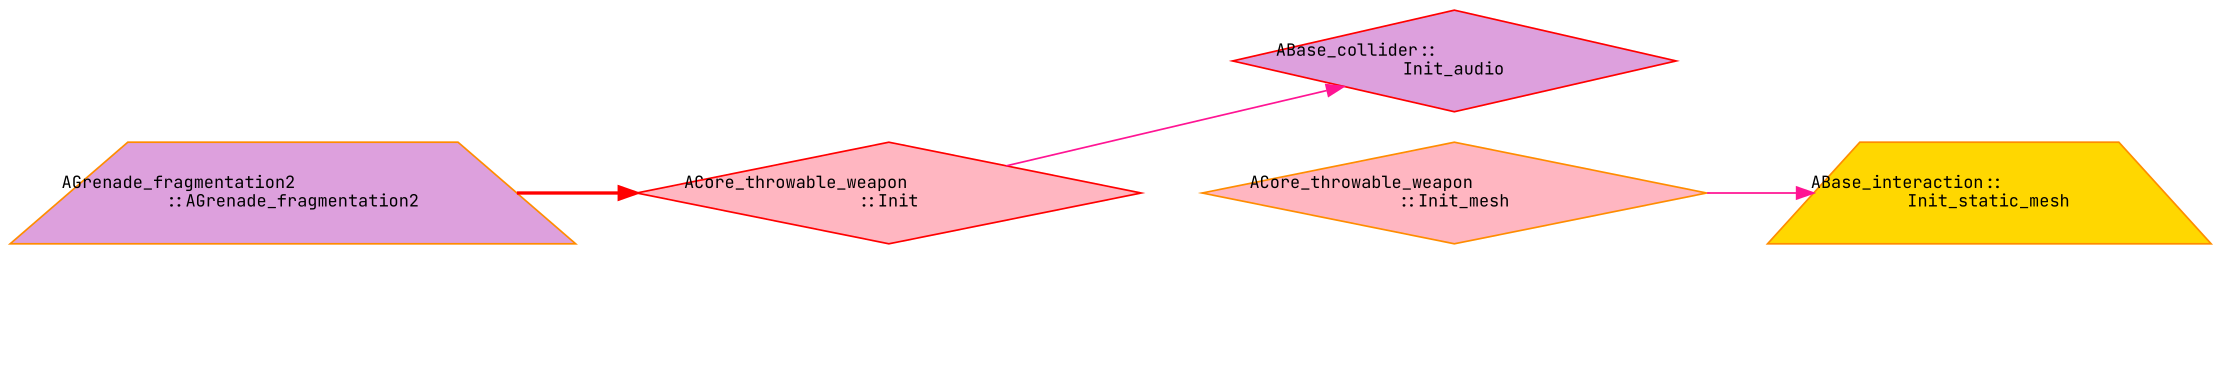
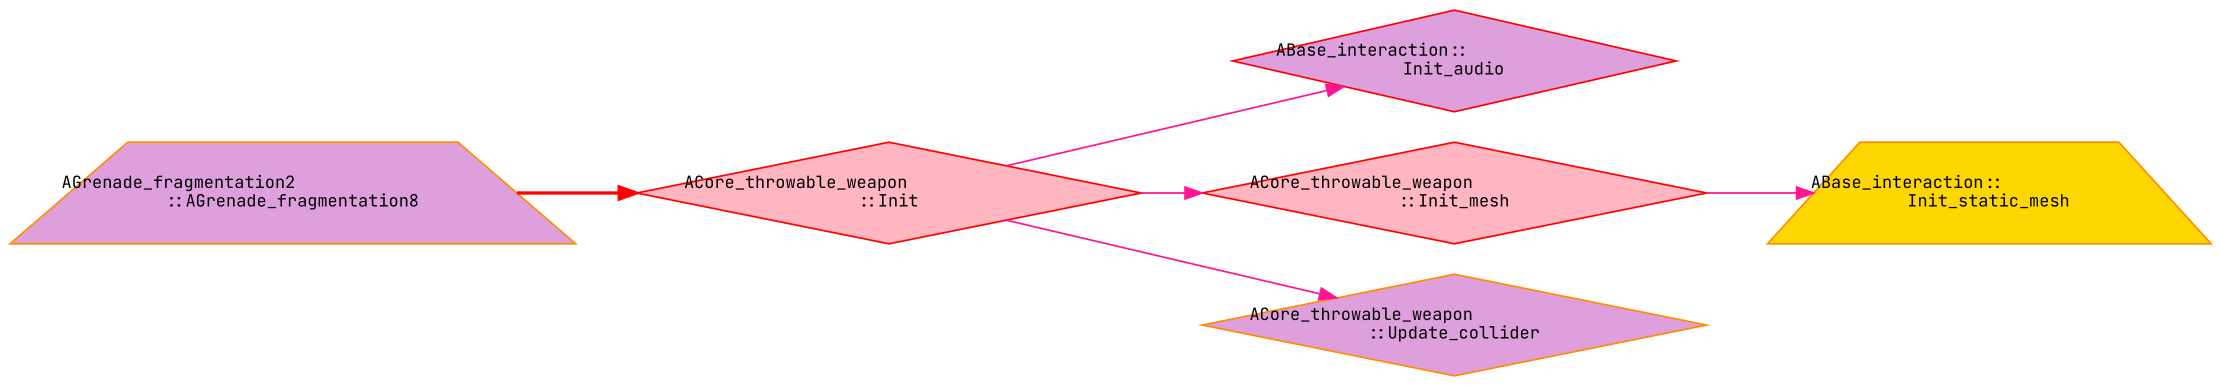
node "ABase_collider:: Init_audio": label "ABase_collider:: Init_audio" -> "ABase_interaction:: Init_audio"
node "AGrenade_fragmentation2 ::AGrenade_fragmentation2": label "AGrenade_fragmentation2 ::AGrenade_fragmentation2" -> "AGrenade_fragmentation2 ::AGrenade_fragmentation8"
edge "ACore_throwable_weapon ::Init" -> "ACore_throwable_weapon ::Init_mesh": added
node "ACore_throwable_weapon ::Init_mesh": color darkorange -> red
node "ACore_throwable_weapon ::Update_collider": added
